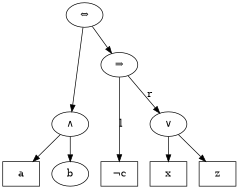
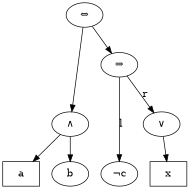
node "¬c": shape box -> ellipse
node "z": removed
